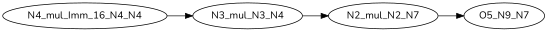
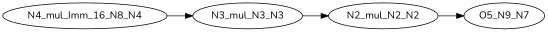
node "N4_mul_Imm_16_N4_N4": label "N4_mul_Imm_16_N4_N4" -> "N4_mul_Imm_16_N8_N4"
node "N3_mul_N3_N4": label "N3_mul_N3_N4" -> "N3_mul_N3_N3"
node "N2_mul_N2_N7": label "N2_mul_N2_N7" -> "N2_mul_N2_N2"
